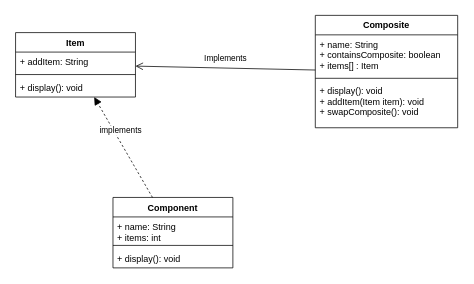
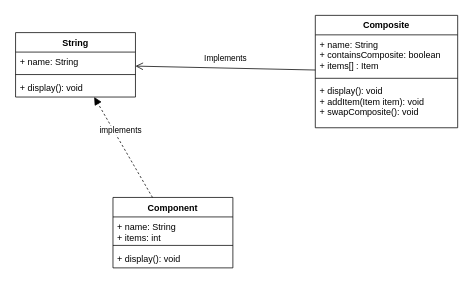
node "Item": label "Item" -> "String"
node "+ addItem: String": label "+ addItem: String" -> "+ name: String"
